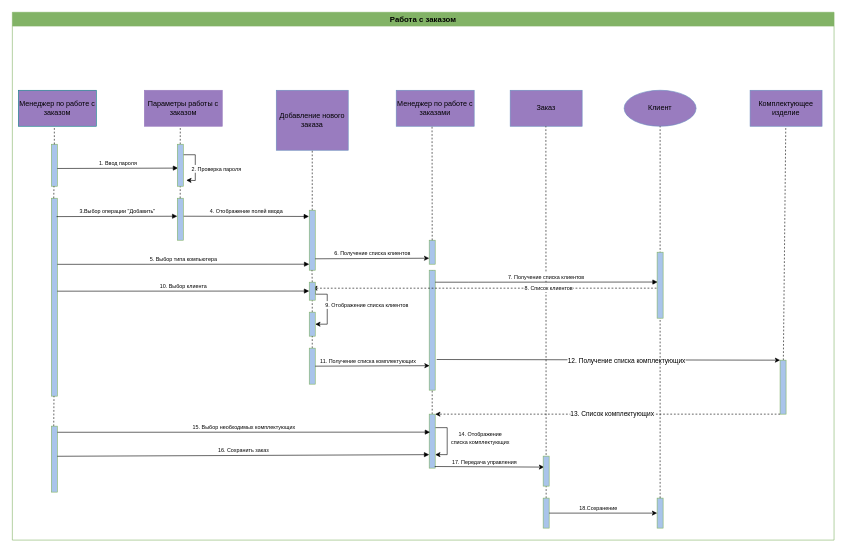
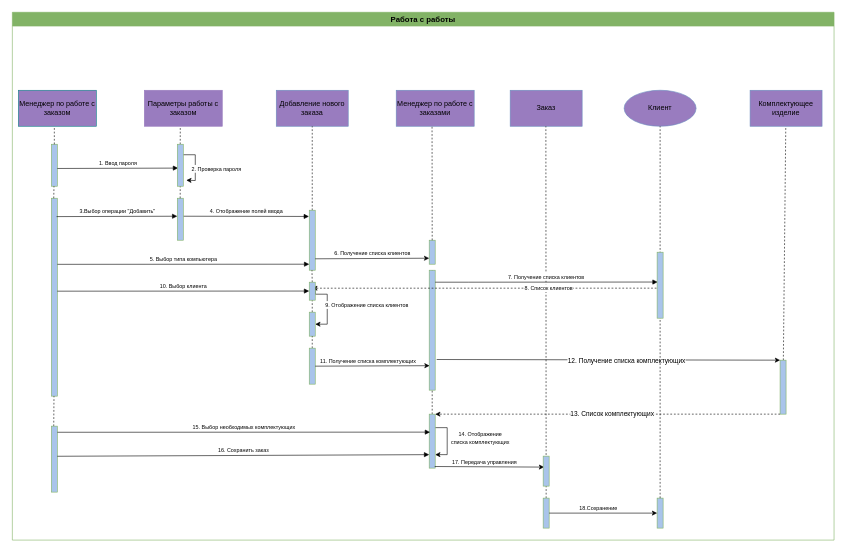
node "Работа с заказом": label "Работа с заказом" -> "Работа с работы"
node "Добавление нового заказа": size 72x60 -> 72x36
